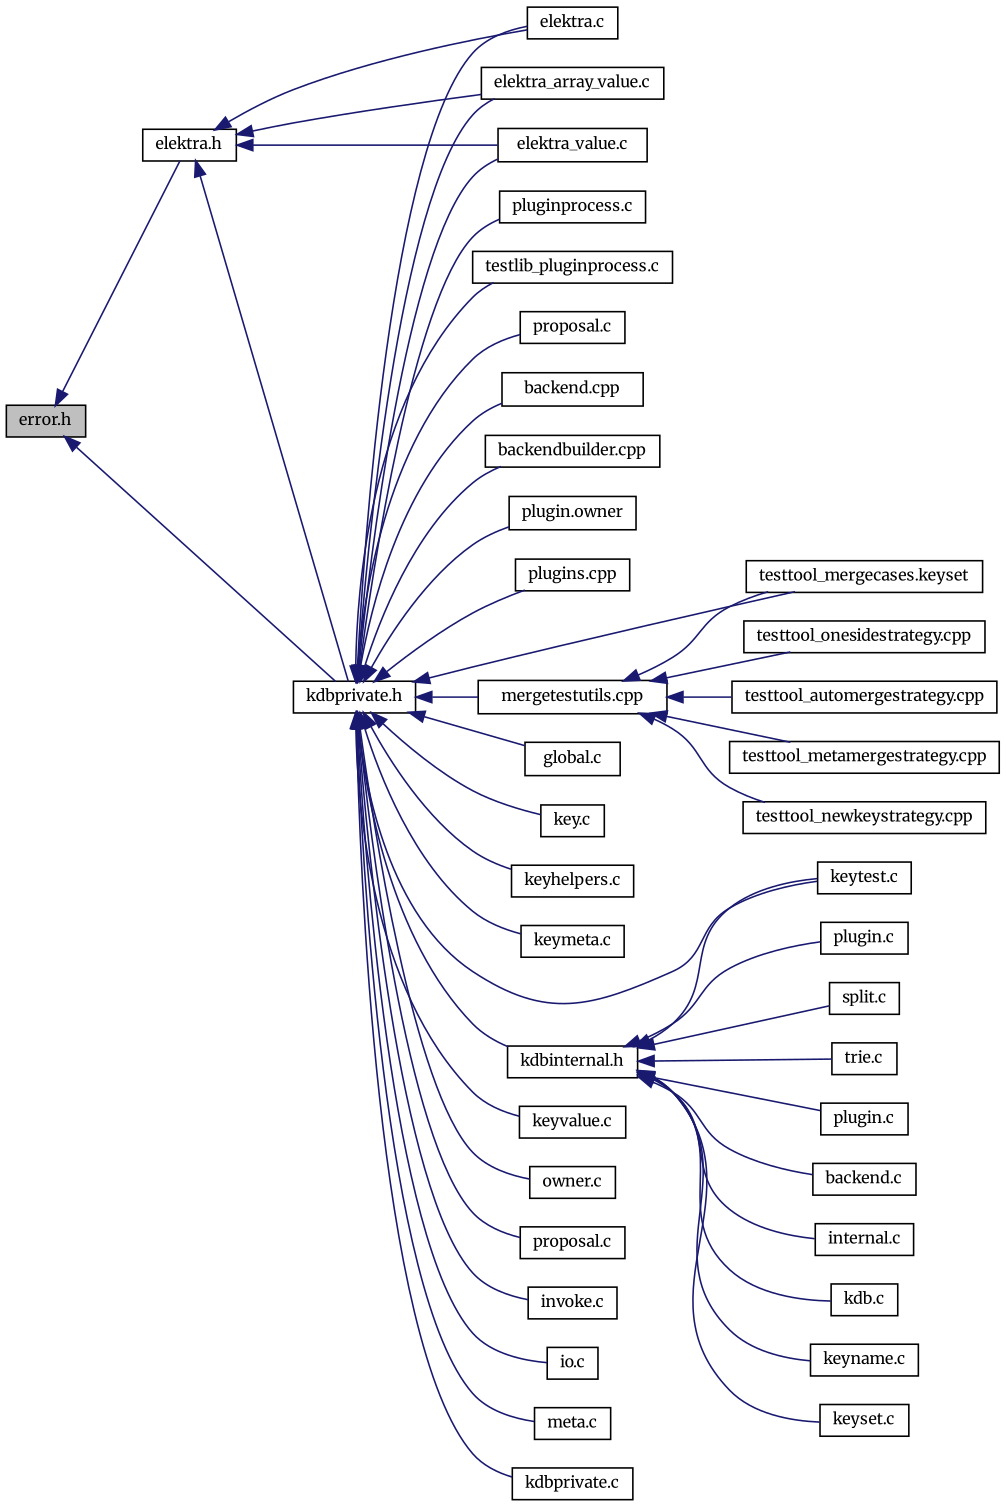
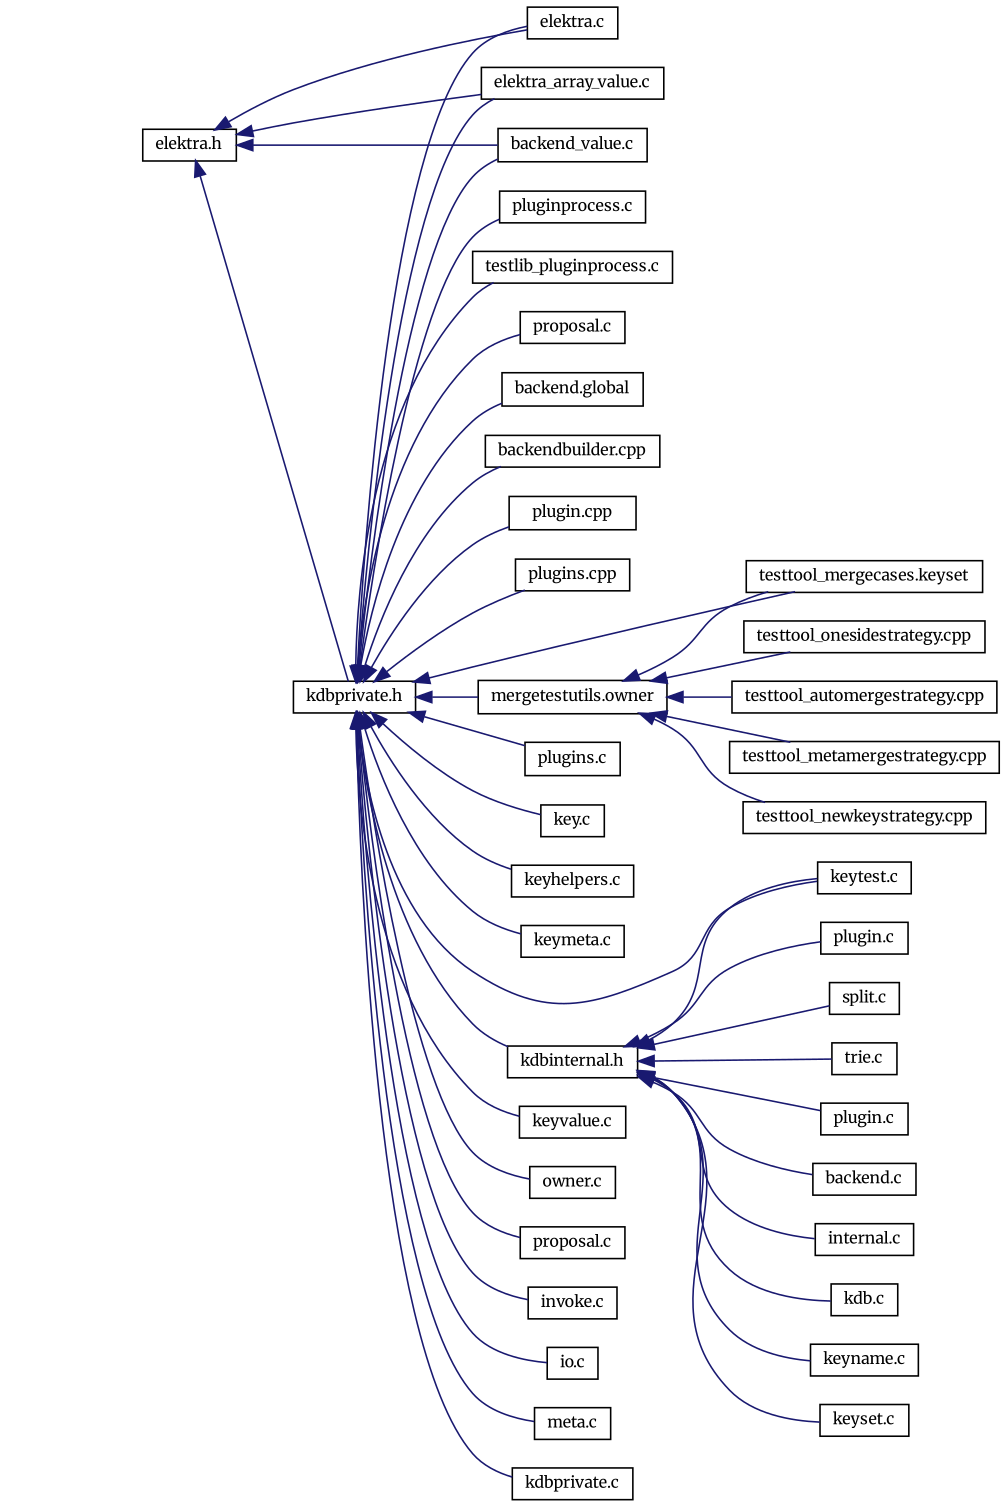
node "elektra_value.c": label "elektra_value.c" -> "backend_value.c"
node "backend.cpp": label "backend.cpp" -> "backend.global"
node "error.h": removed
node "plugin.owner": label "plugin.owner" -> "plugin.cpp"
node "mergetestutils.cpp": label "mergetestutils.cpp" -> "mergetestutils.owner"
node "global.c": label "global.c" -> "plugins.c"
